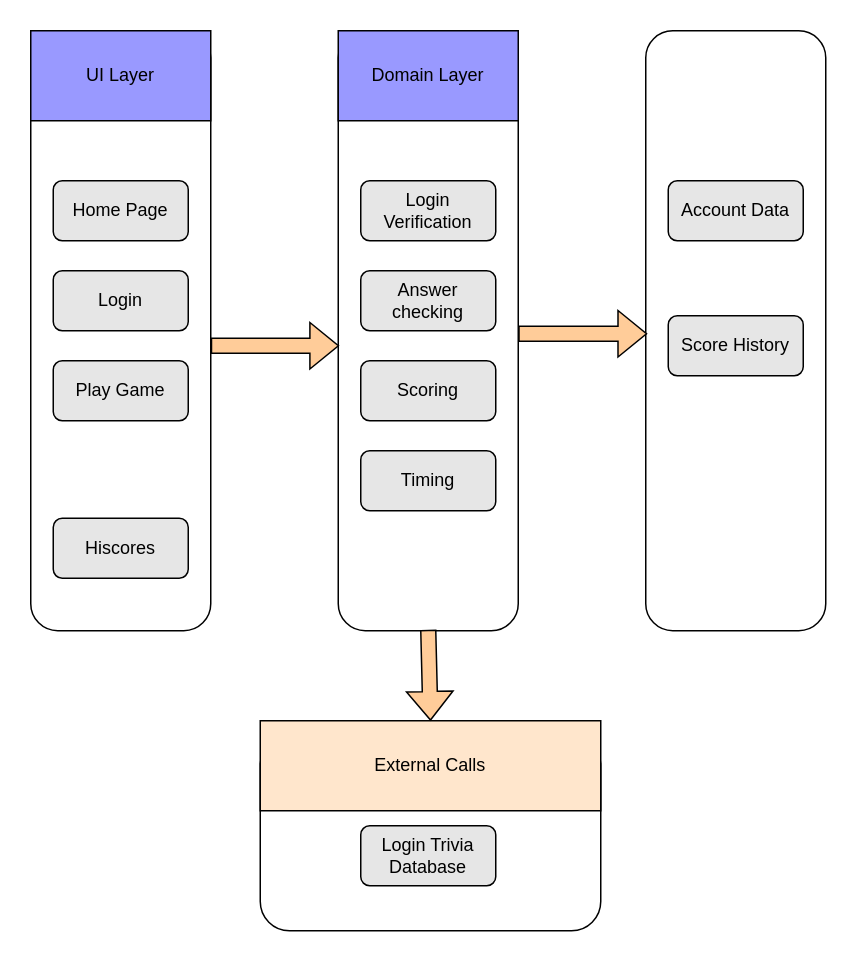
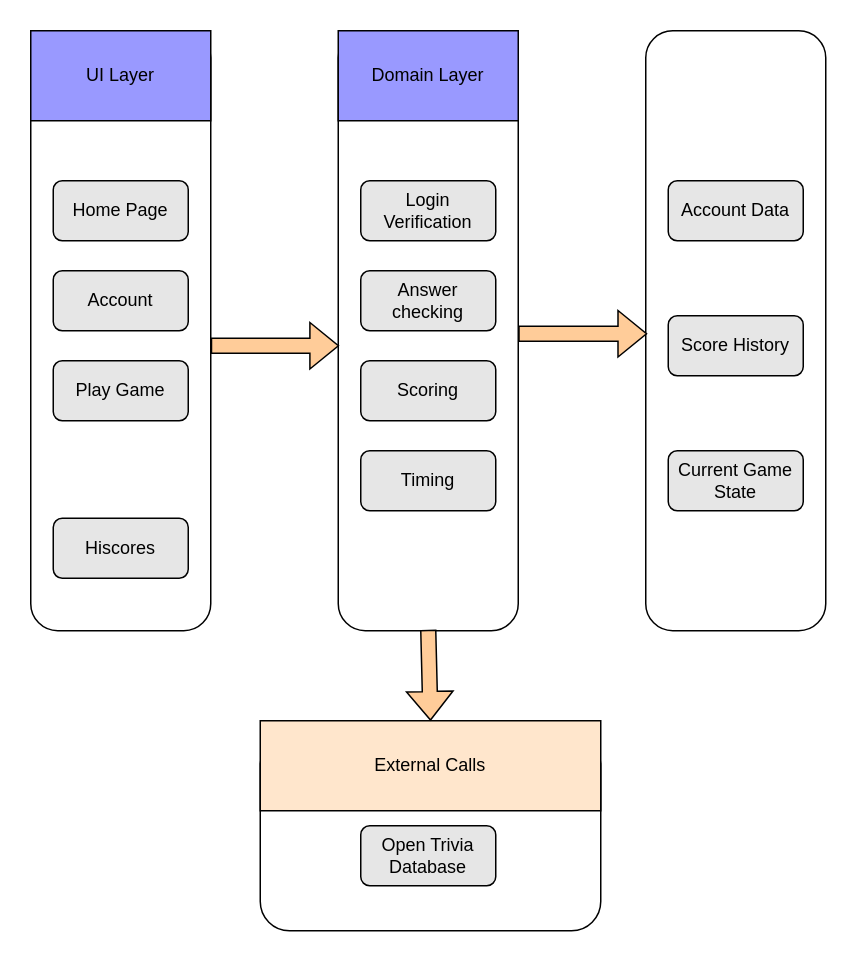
node "Login": label "Login" -> "Account"
node "Current Game State": added
node "Login Trivia Database": label "Login Trivia Database" -> "Open Trivia Database"
